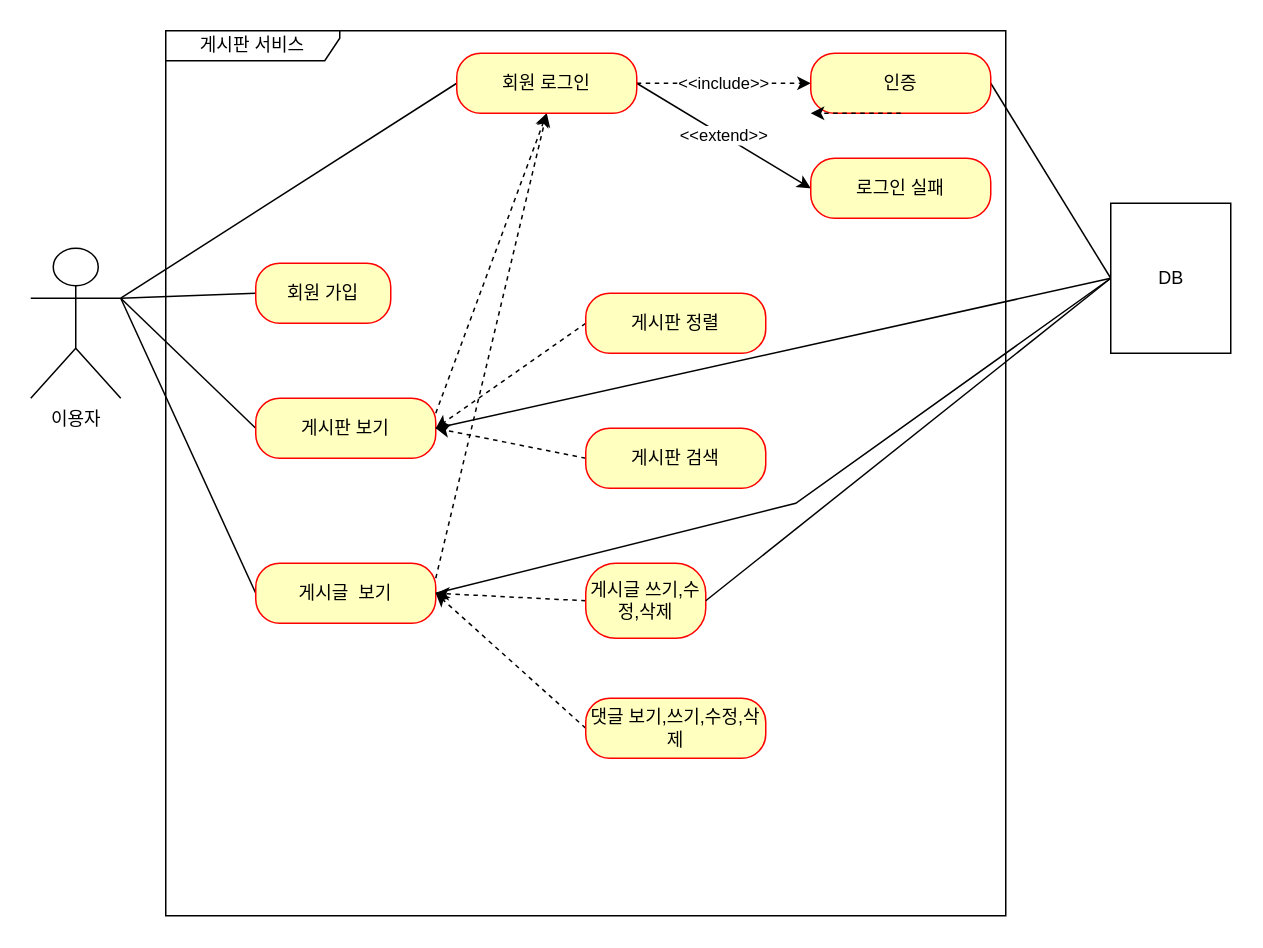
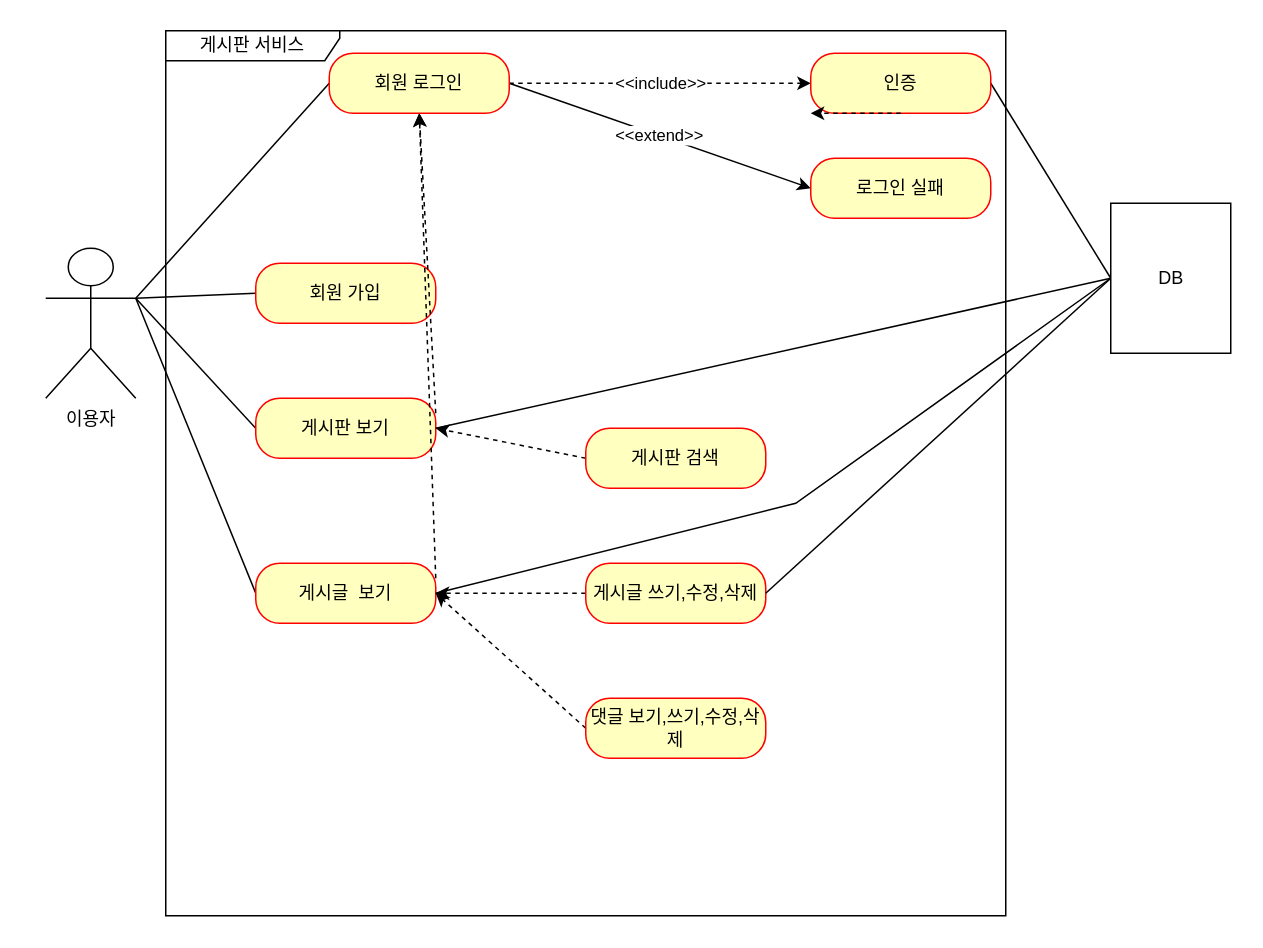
node "회원 로그인": moved (547, 83) -> (419, 83)
node "회원 가입": size 135x60 -> 180x60
node "이용자": moved (76, 323) -> (91, 323)
node "게시판 정렬": removed
edge "게시판 정렬" -> "게시판 보기": removed
node "게시글 쓰기,수정,삭제": size 120x75 -> 180x60
